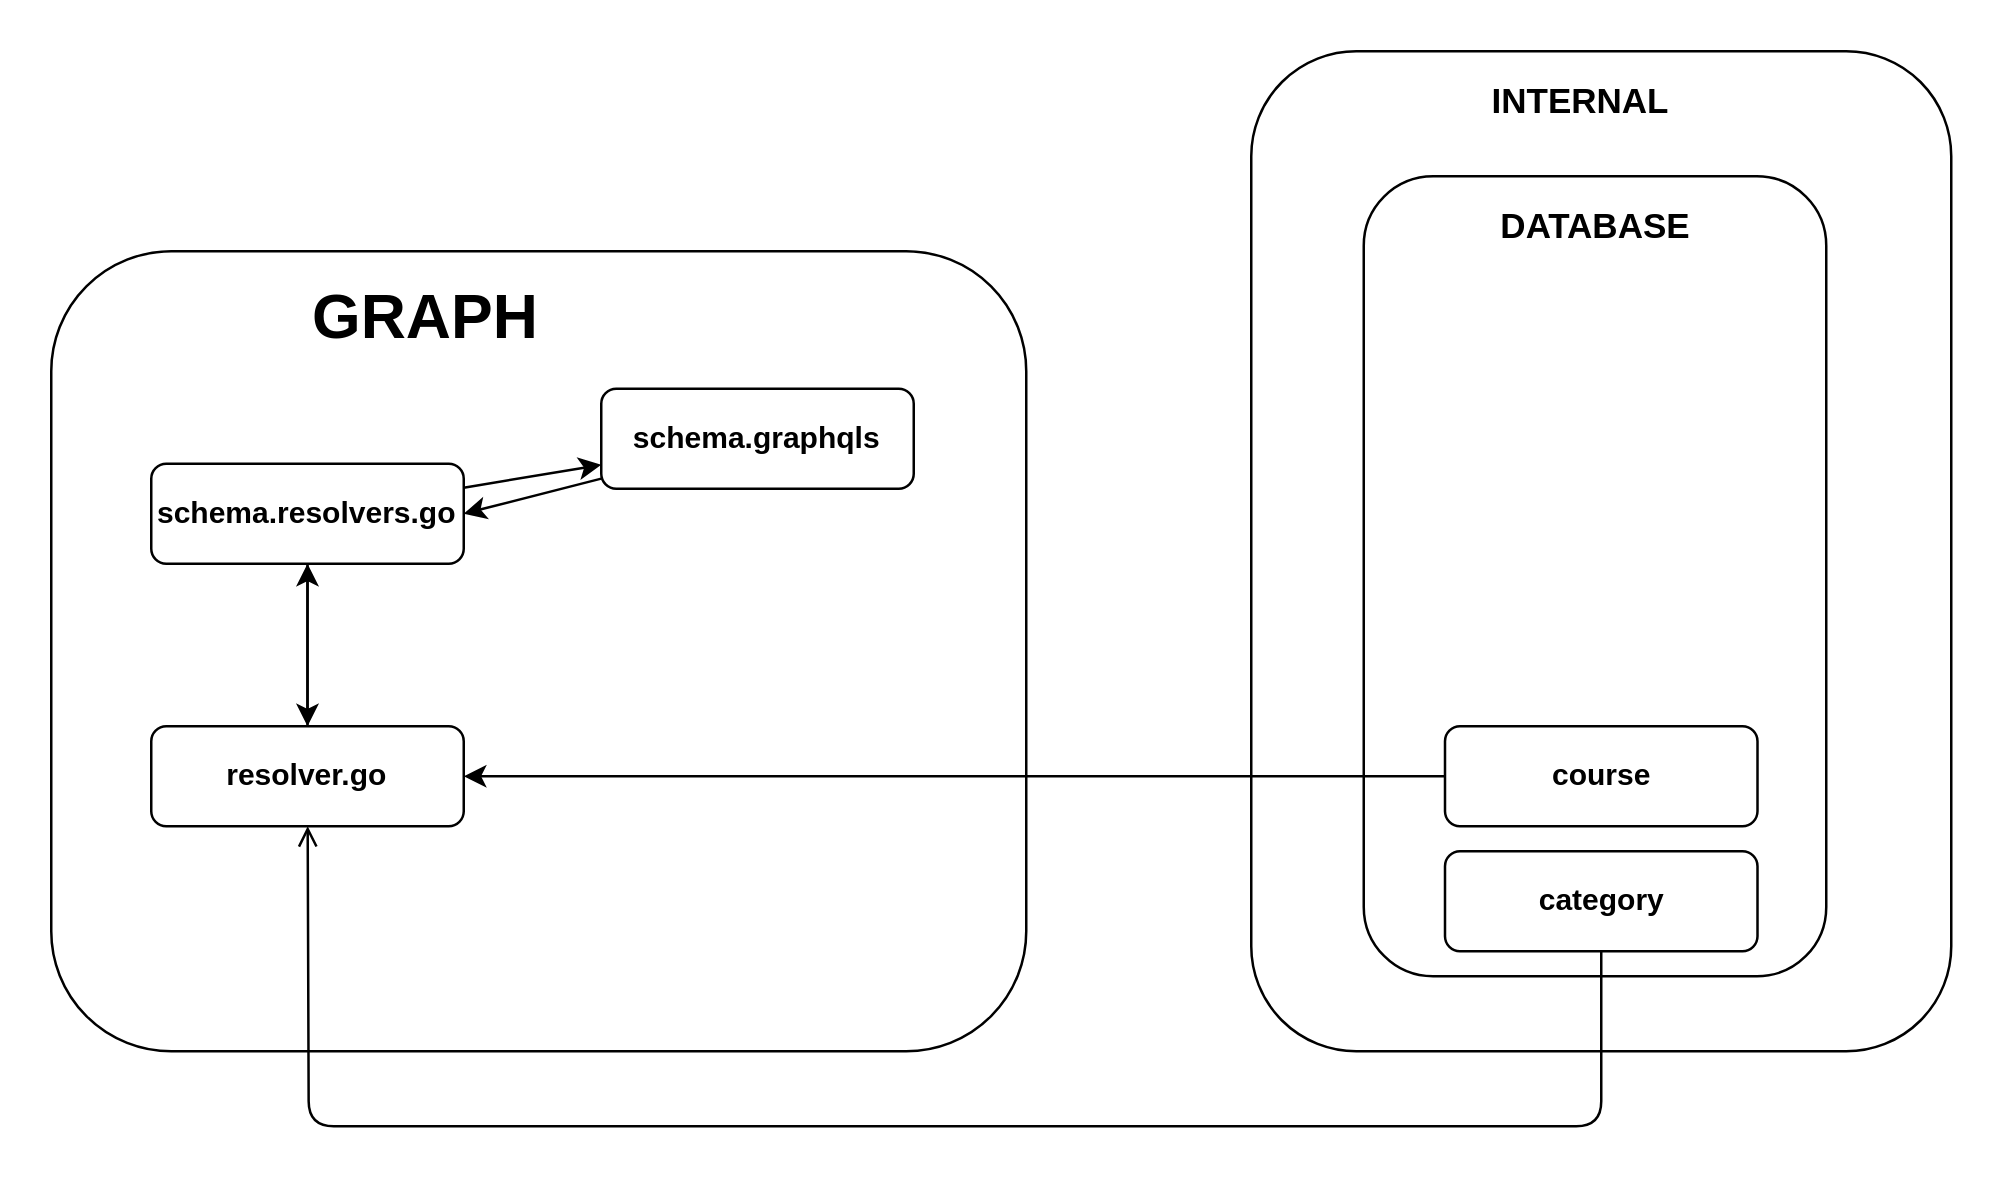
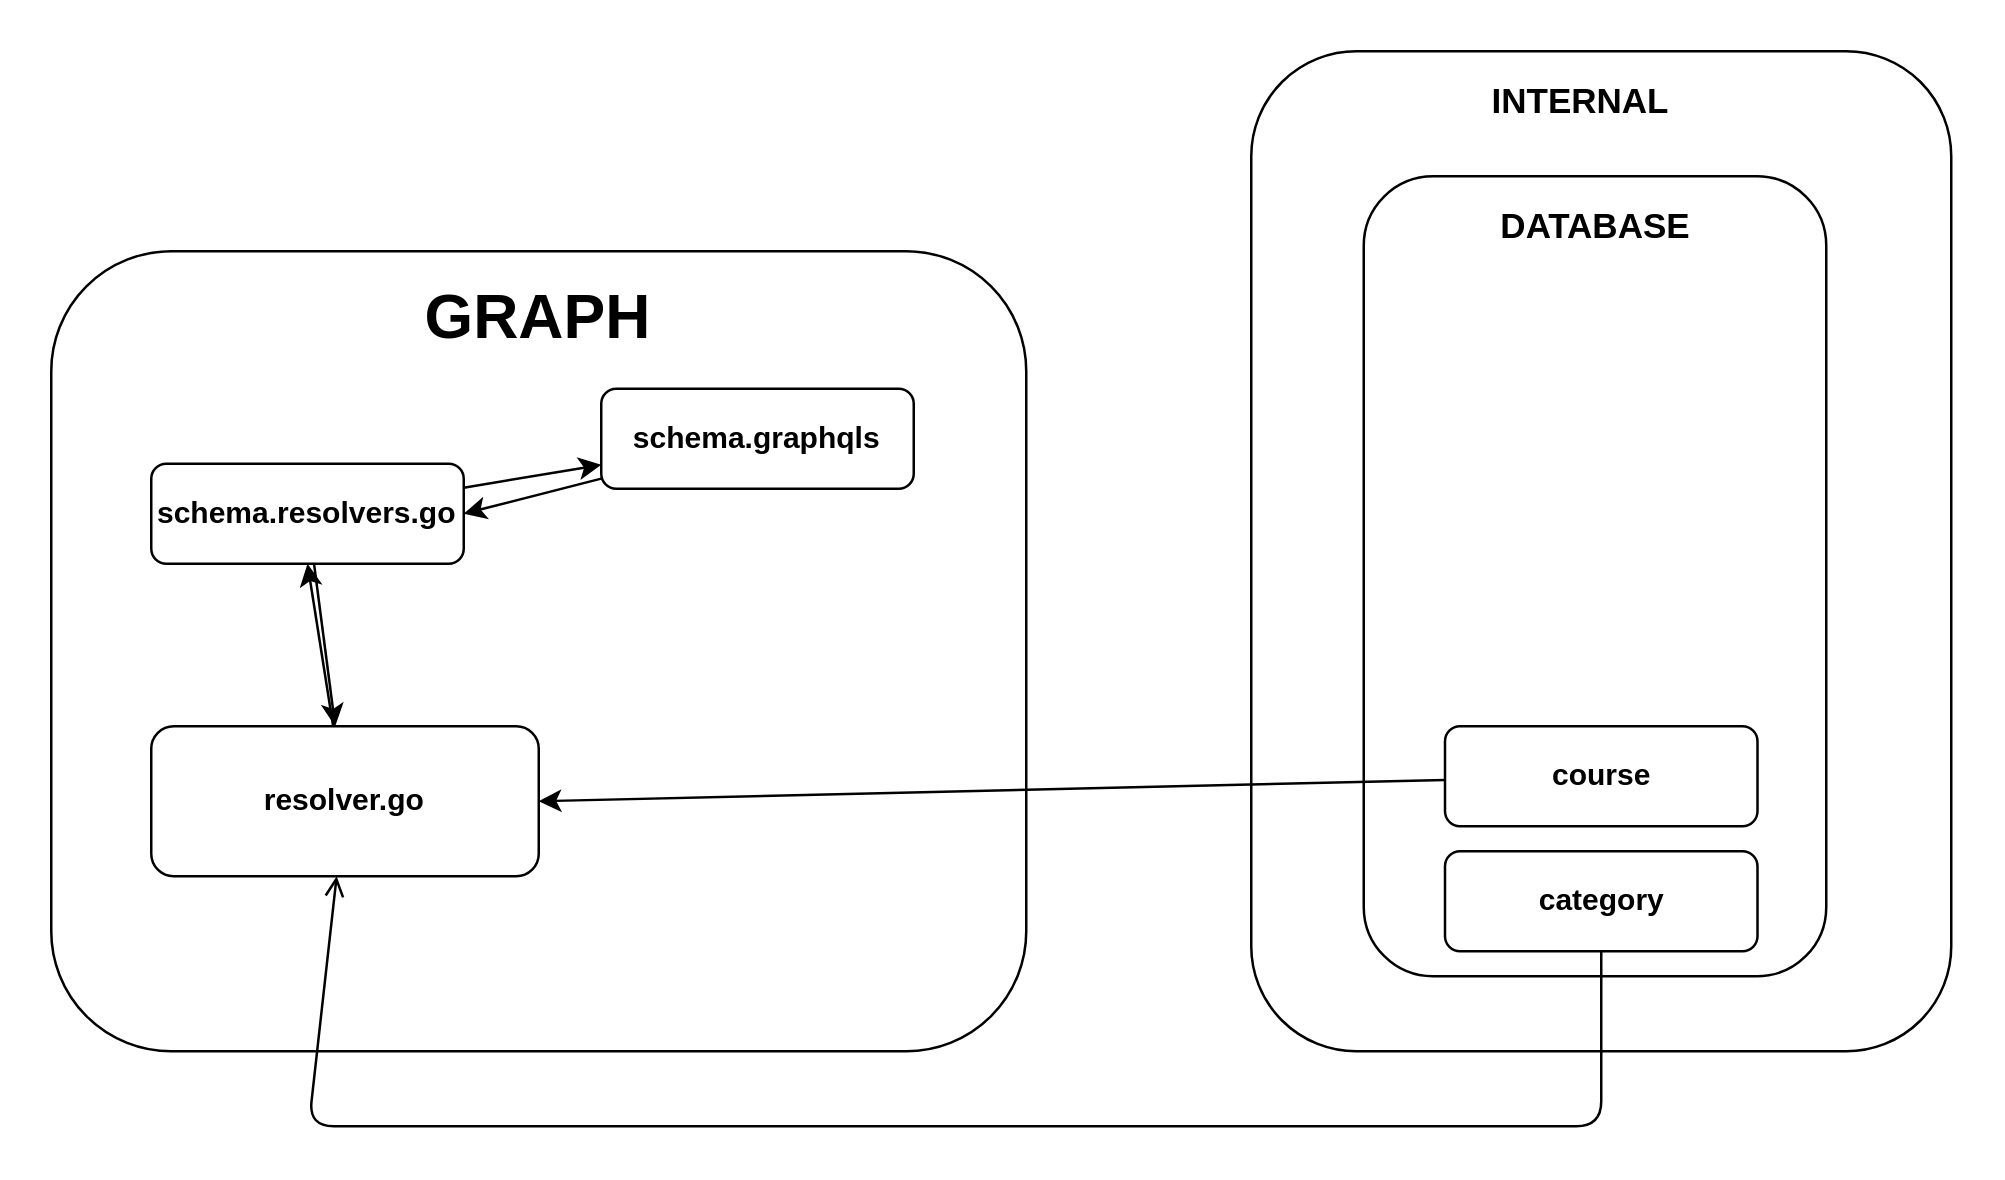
node "GRAPH": moved (426, 314) -> (539, 314)
node "resolver.go": size 313x100 -> 388x150
